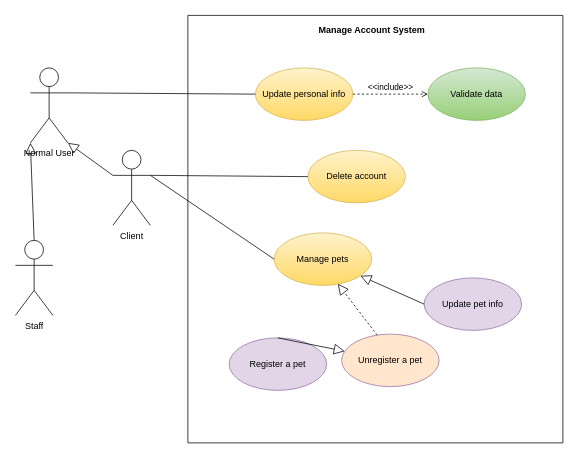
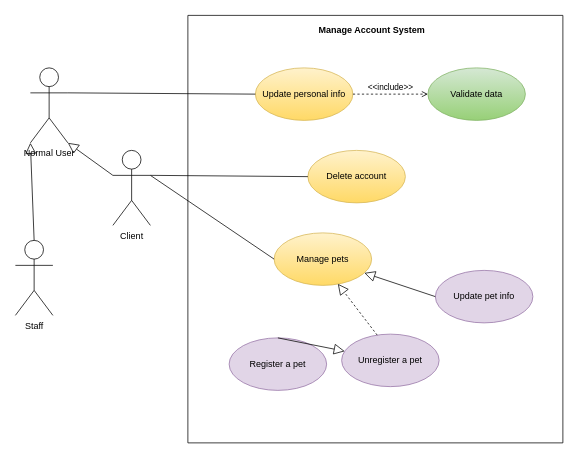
node "Update pet info": moved (473, 304) -> (484, 297)
node "Unregister a pet": fillcolor #ffe6cc -> #e1d5e7
